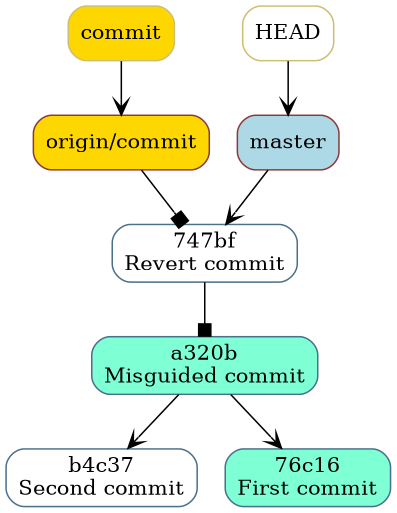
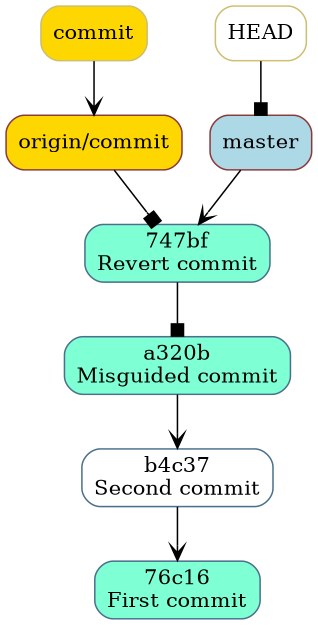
edge "HEAD" -> "master": arrowhead vee -> box
node "747bf Revert commit": fillcolor white -> aquamarine
edge "a320b Misguided commit" -> "76c16 First commit": now "b4c37 Second commit" -> "76c16 First commit"
